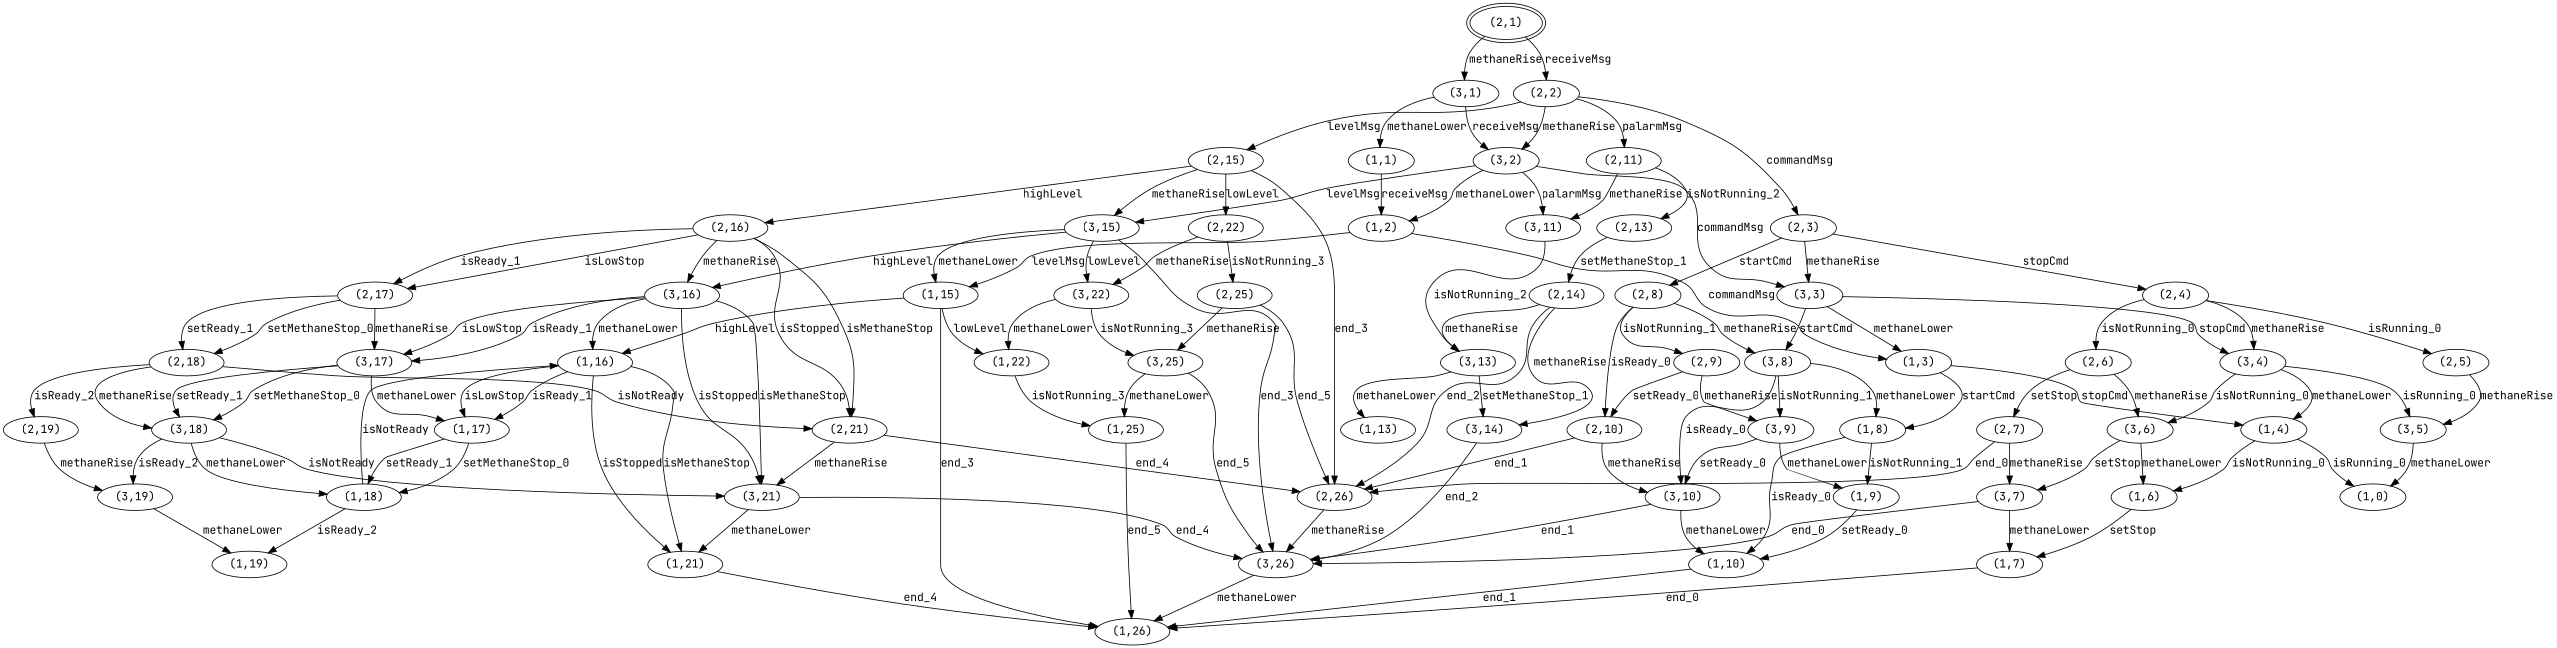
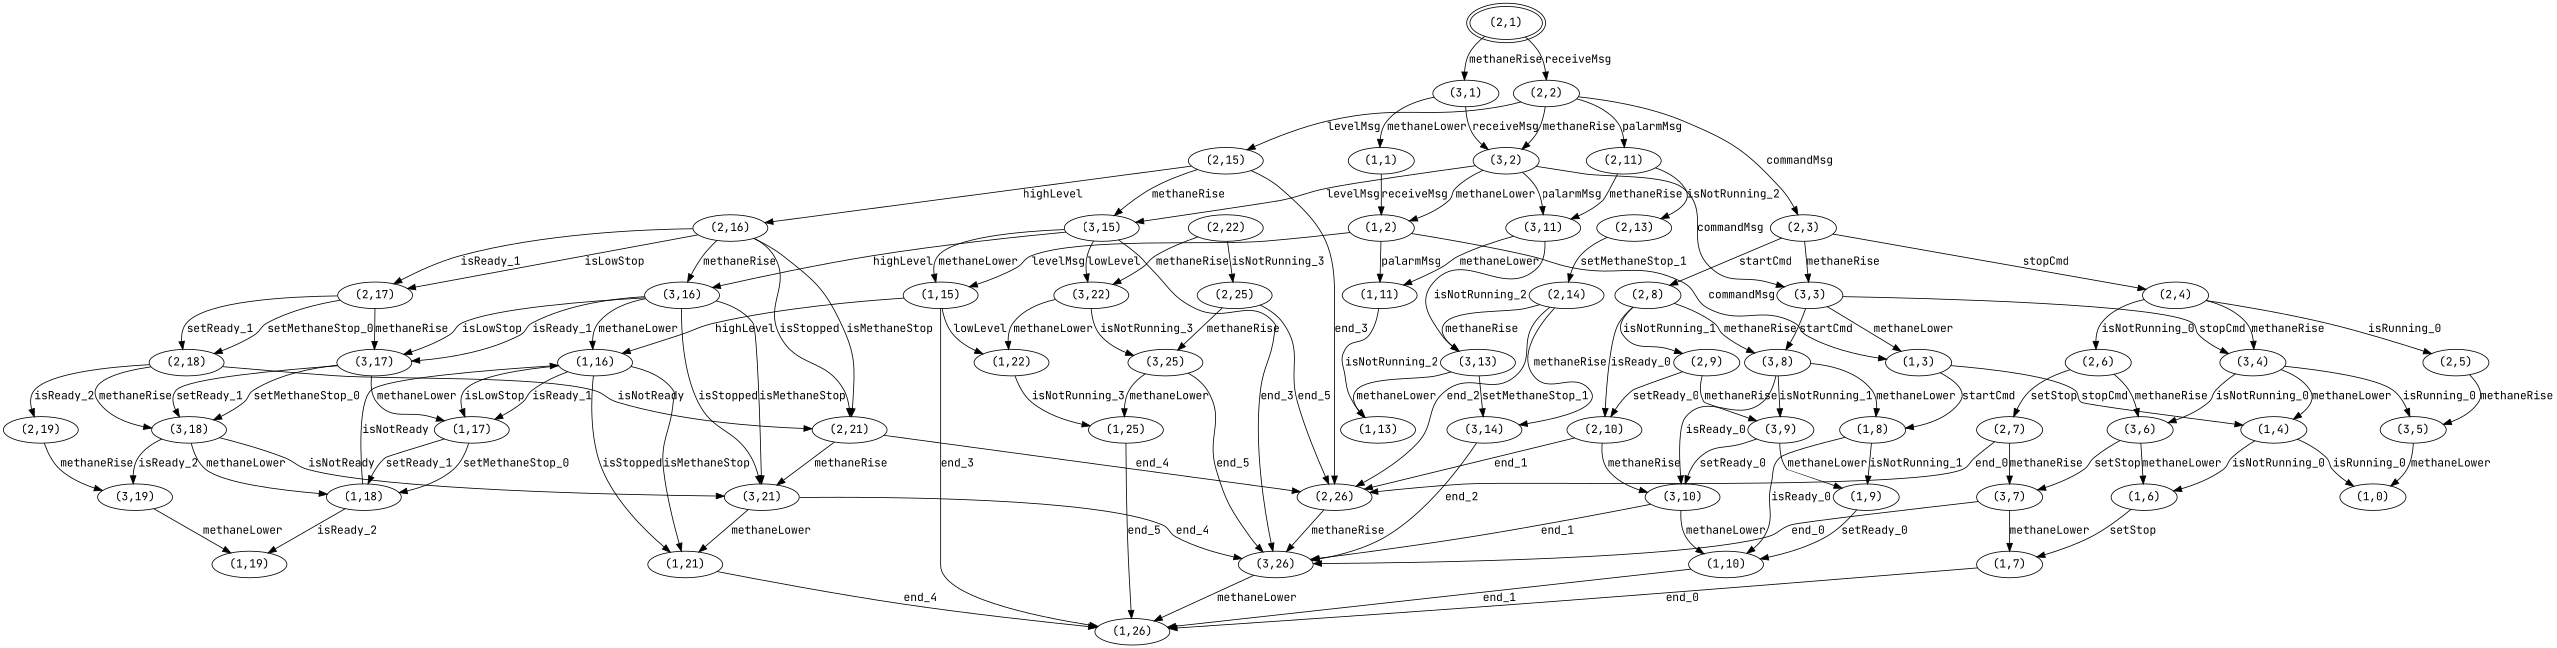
edge "(2,15)" -> "(2,22)": removed, label "lowLevel"
node "(1,11)": added
